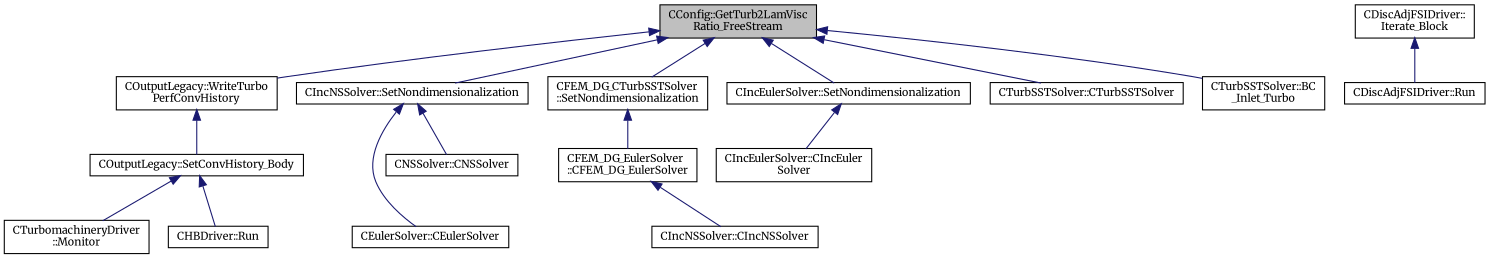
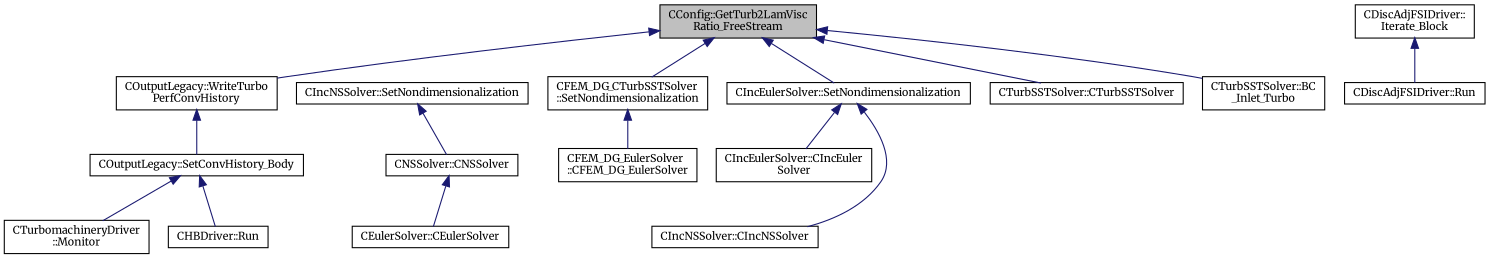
edge "CIncNSSolver::SetNondimensionalization" -> "CConfig::GetTurb2LamVisc Ratio_FreeStream": removed
edge "CEulerSolver::CEulerSolver" -> "CIncNSSolver::SetNondimensionalization": now "CEulerSolver::CEulerSolver" -> "CNSSolver::CNSSolver"
edge "CIncNSSolver::CIncNSSolver" -> "CFEM_DG_EulerSolver ::CFEM_DG_EulerSolver": now "CIncNSSolver::CIncNSSolver" -> "CIncEulerSolver::SetNondimensionalization"
